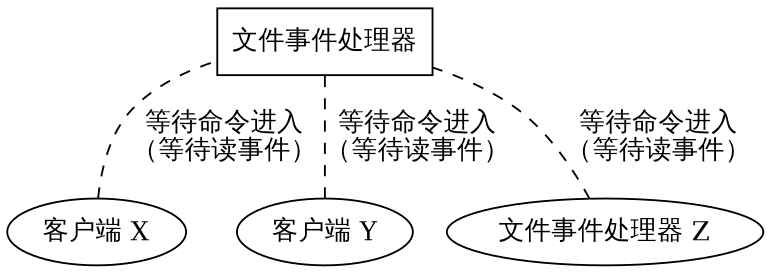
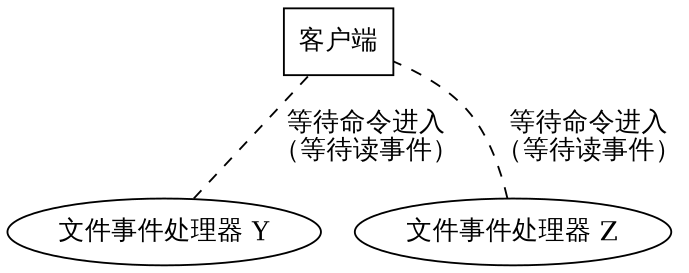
node "文件事件处理器": label "文件事件处理器" -> "客户端"
node "客户端 X": removed
node "客户端 Y": label "客户端 Y" -> "文件事件处理器 Y"
